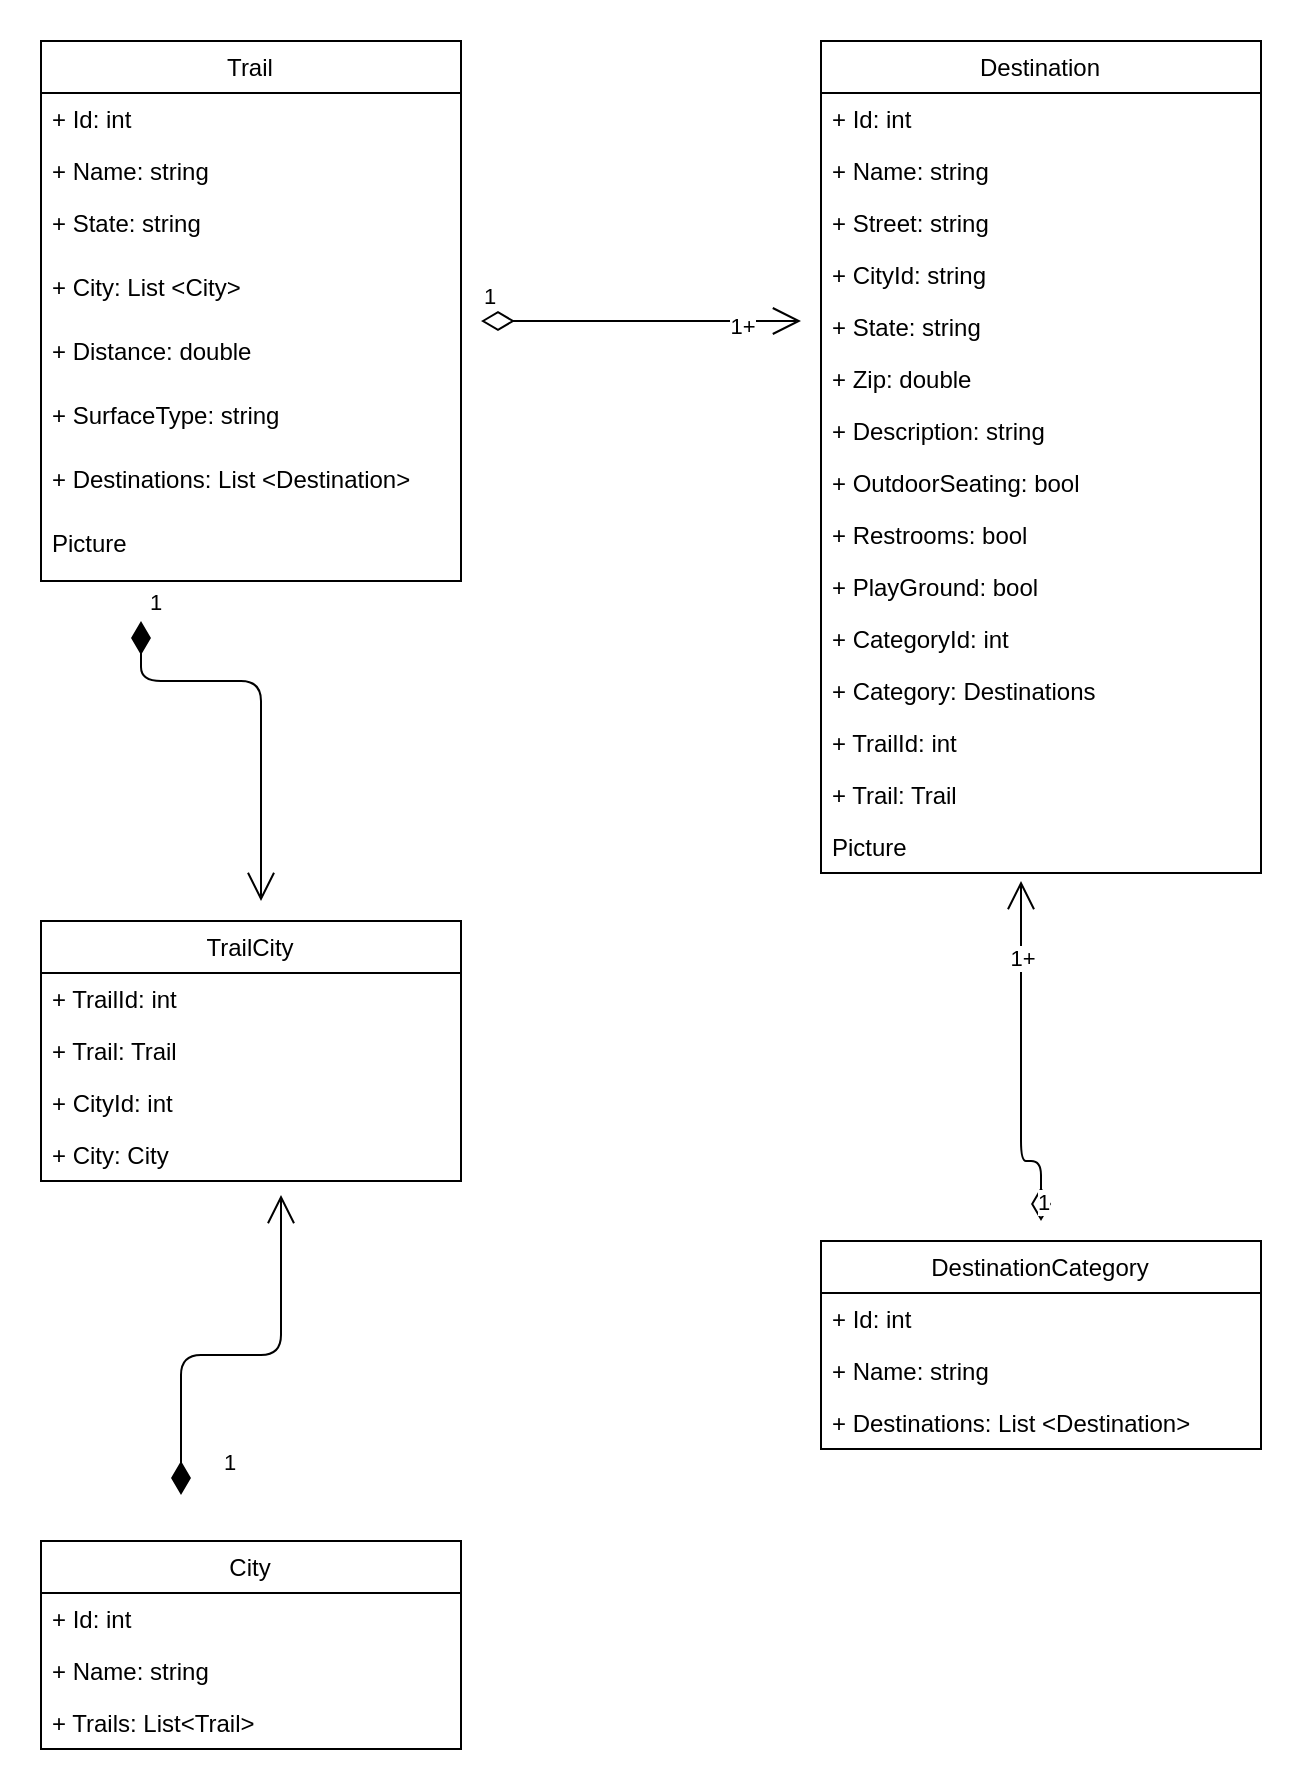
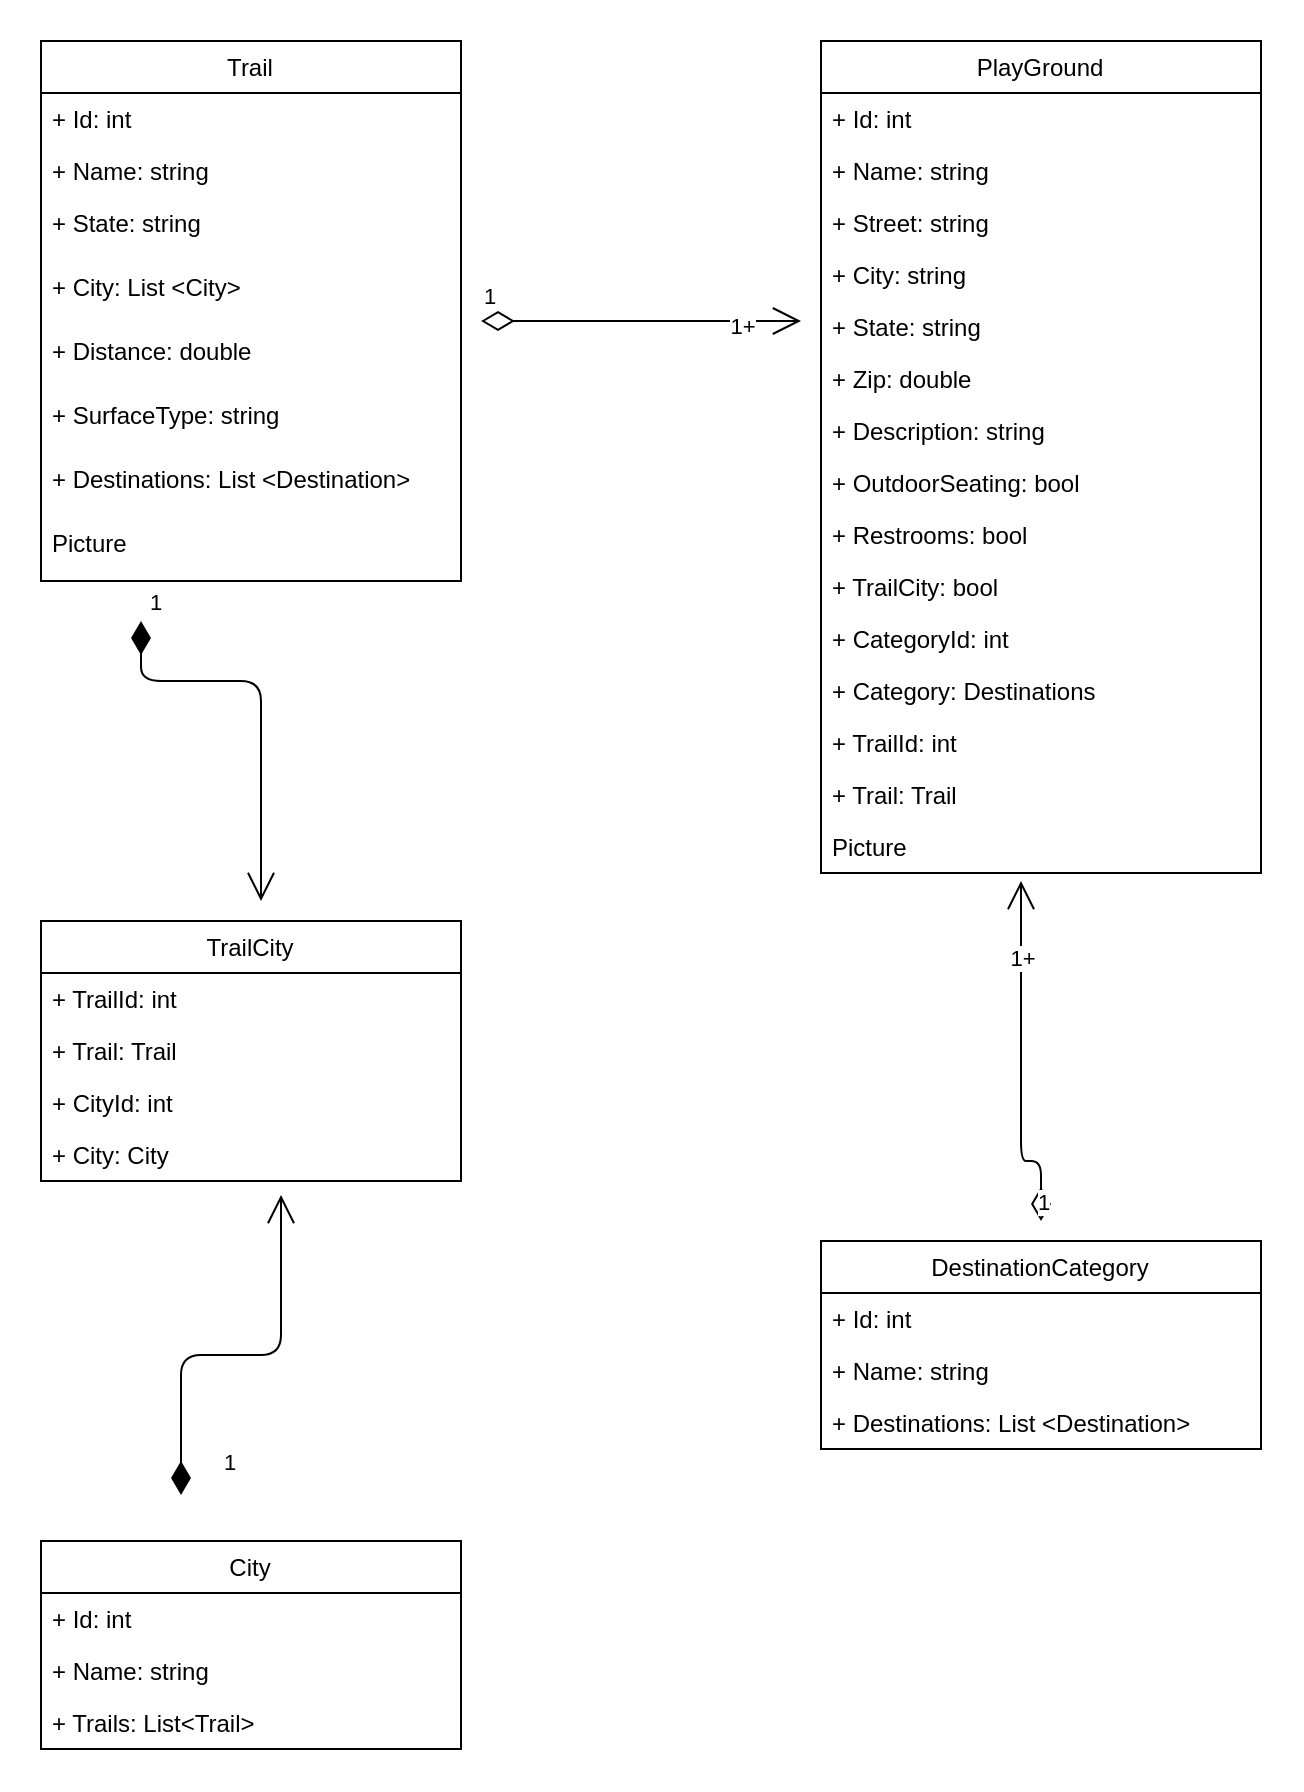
node "Destination": label "Destination" -> "PlayGround"
node "+ CityId: string": label "+ CityId: string" -> "+ City: string"
node "+ PlayGround: bool": label "+ PlayGround: bool" -> "+ TrailCity: bool"
